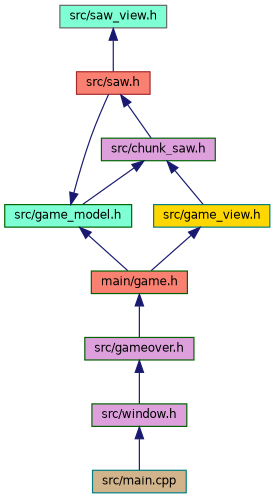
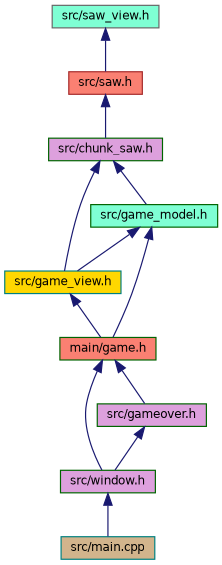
edge "src/saw.h" -> "src/game_model.h": now "src/game_view.h" -> "src/game_model.h"
edge "src/window.h" -> "main/game.h": added
